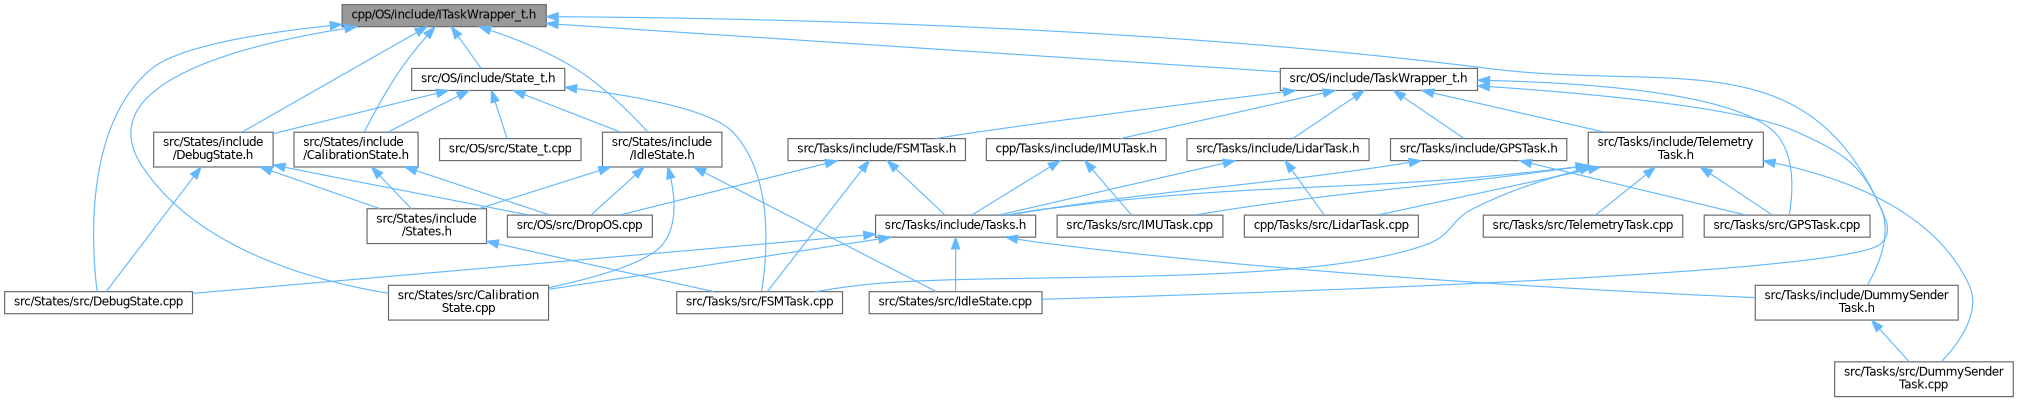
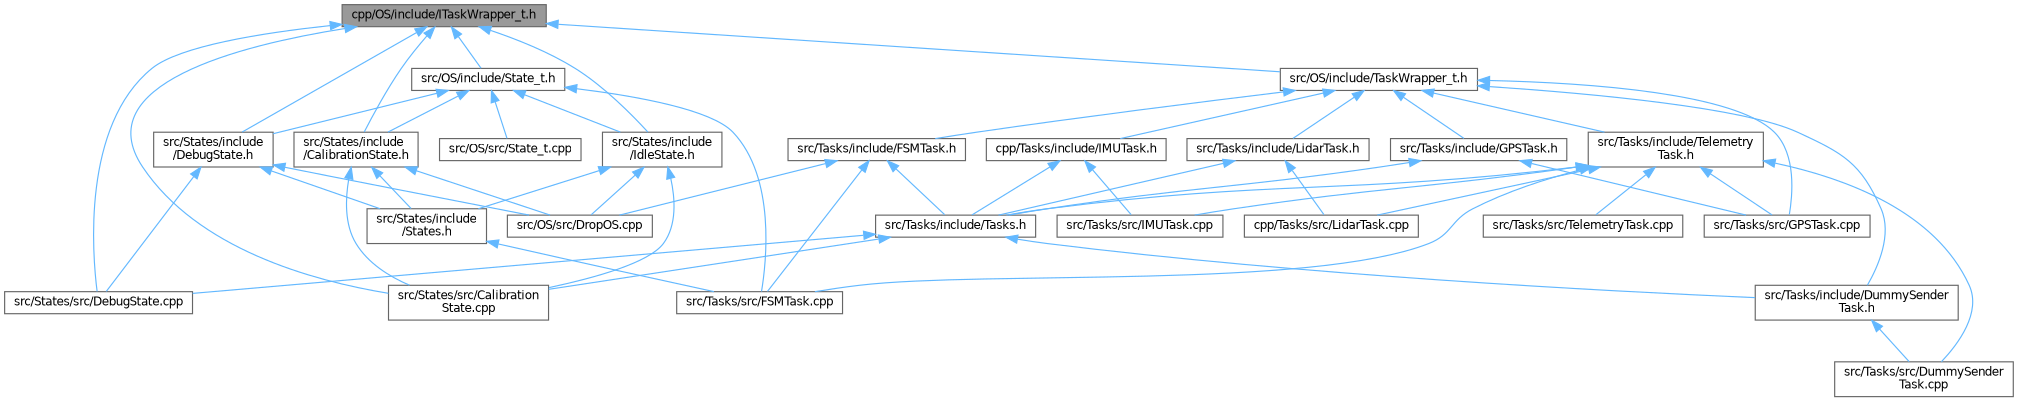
edge "src/States/src/Calibration State.cpp" -> "src/States/include /CalibrationState.h": added
node "src/States/src/IdleState.cpp": removed
